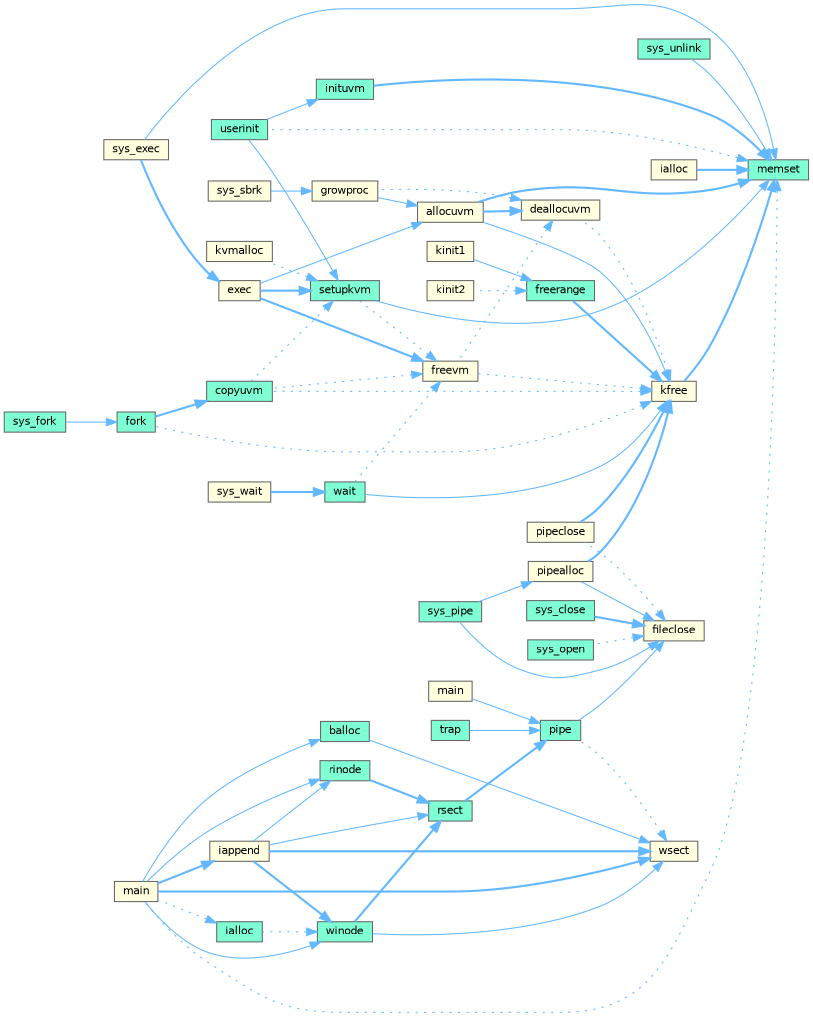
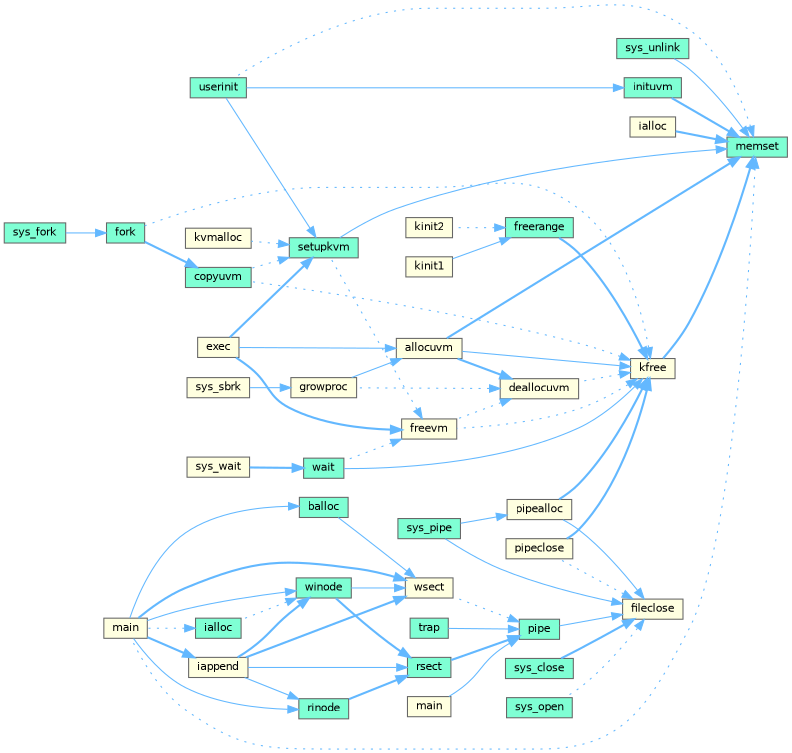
node "sys_exec": removed
edge "copyuvm" -> "freevm": removed
edge "pipe" -> "wsect": reversed
